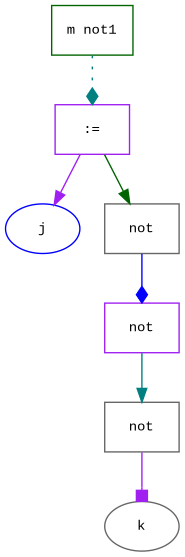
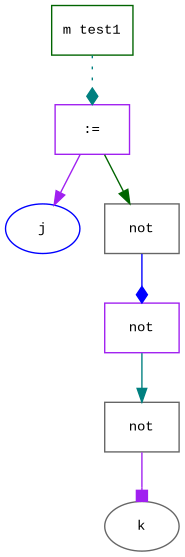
node "m not1": label "m not1" -> "m test1"
